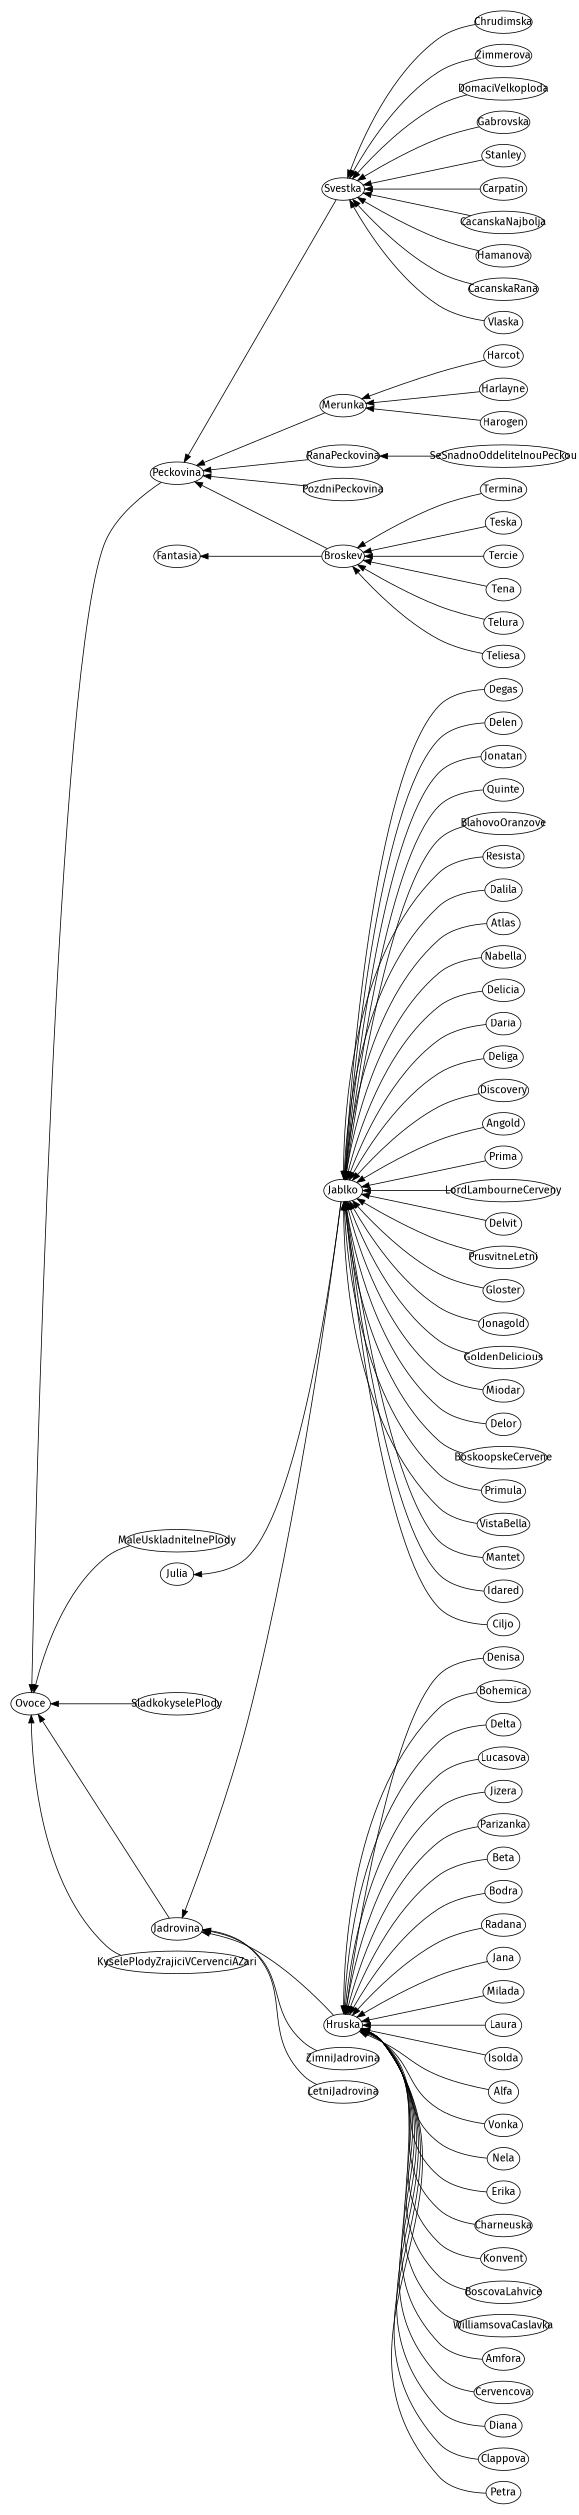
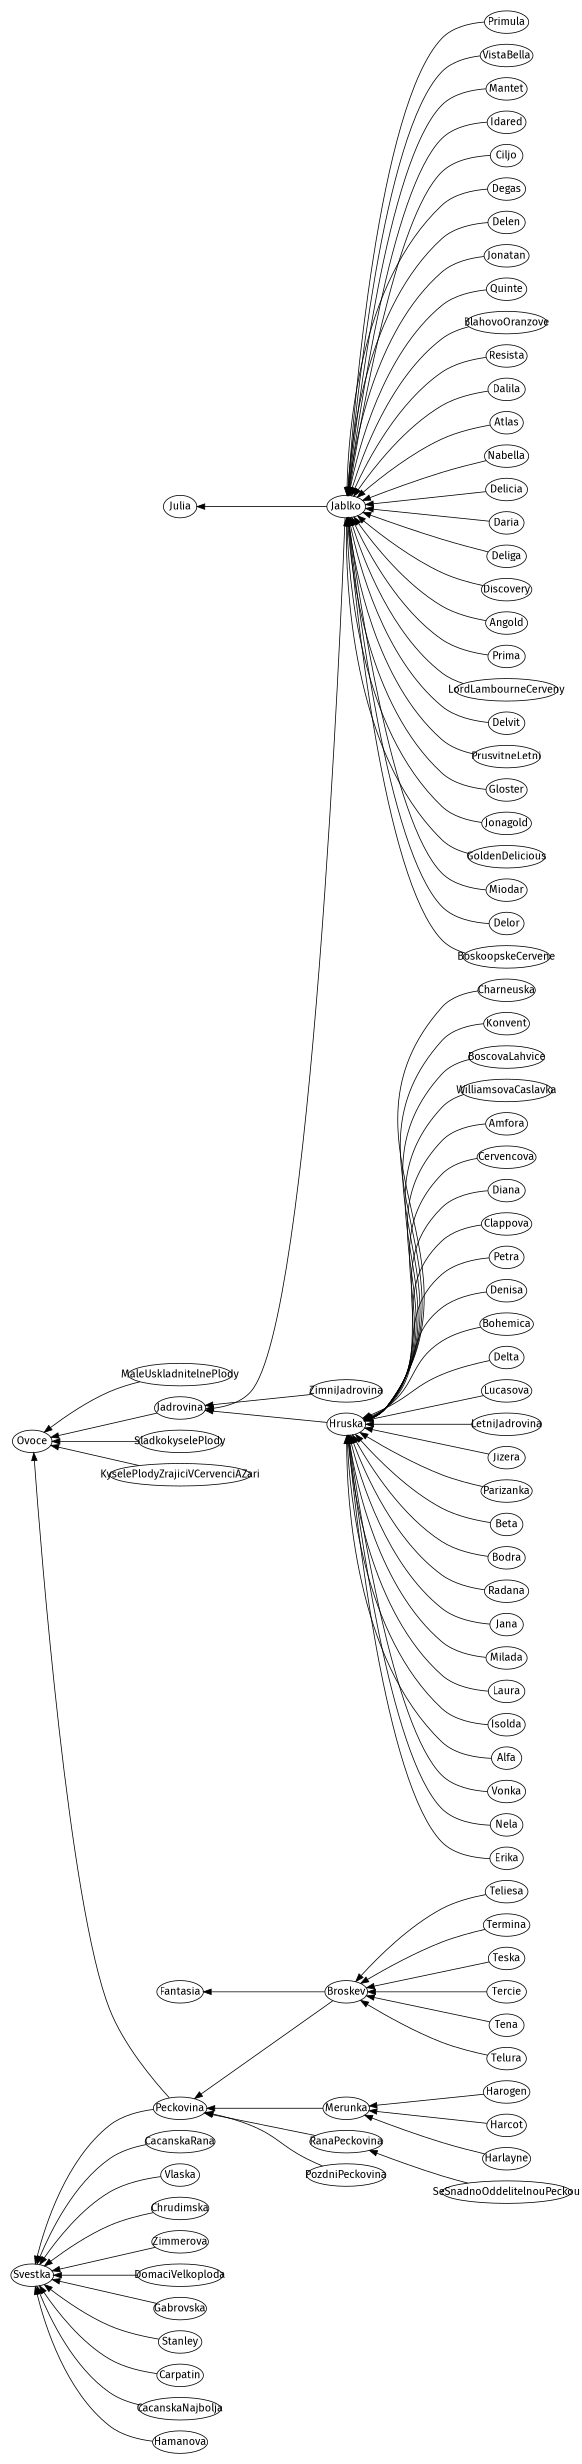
edge "Svestka" -> "Peckovina": reversed
edge "LetniJadrovina" -> "Jadrovina": now "LetniJadrovina" -> "Hruska"
